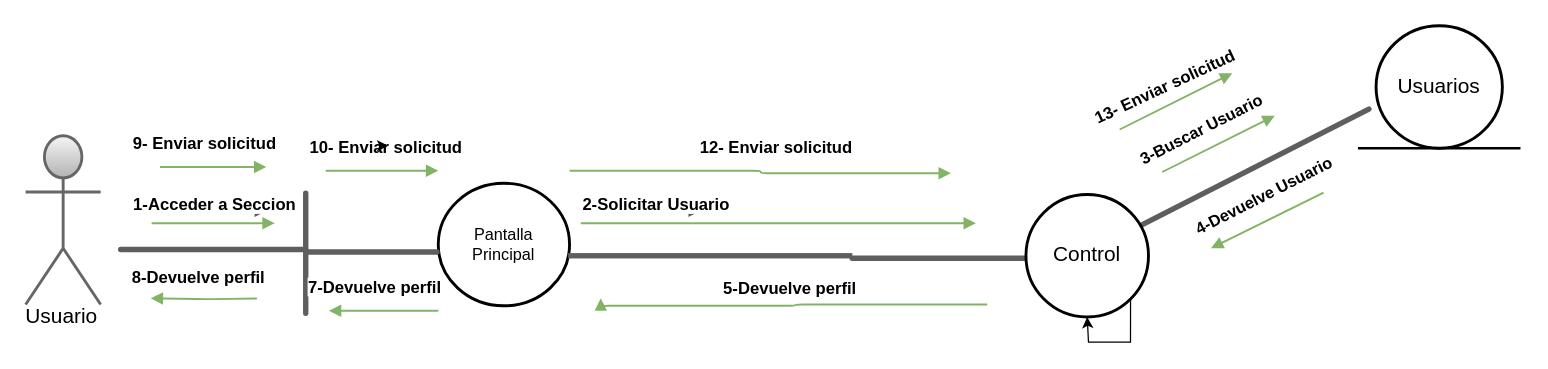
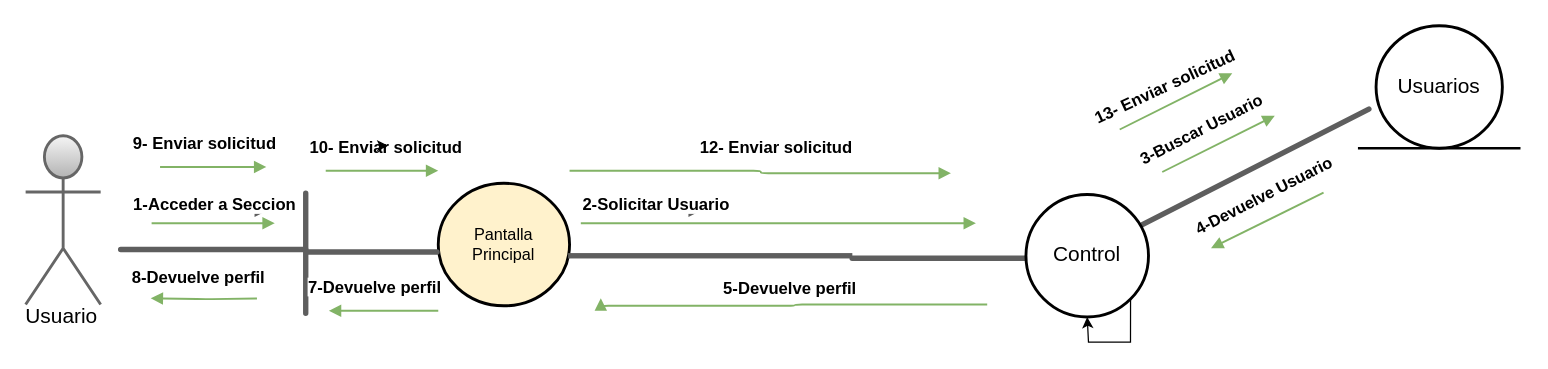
node "Pantalla Principal": fillcolor #ffffff -> #fff2cc
